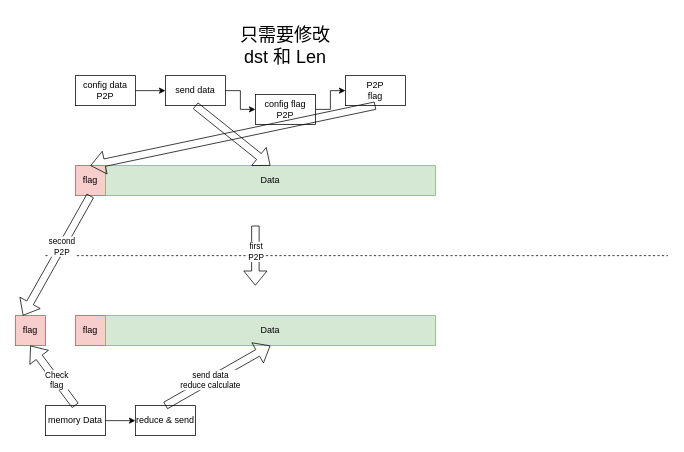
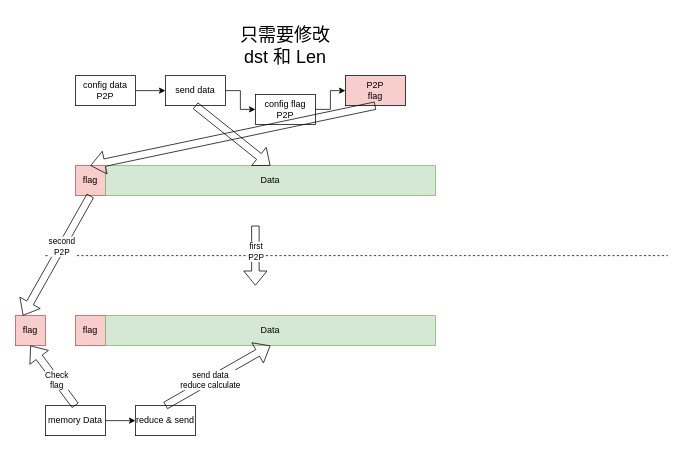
node "P2P flag": fillcolor #ffffff -> #f8cecc
